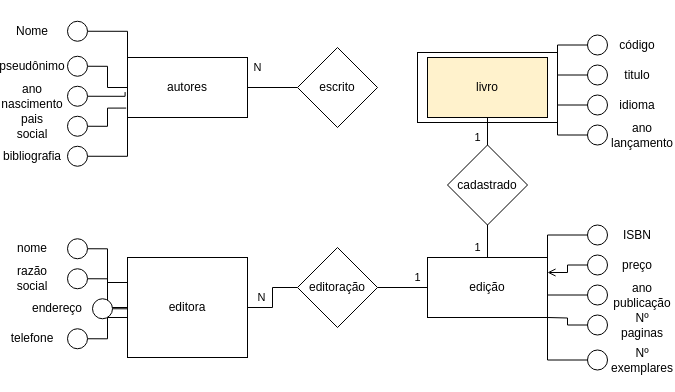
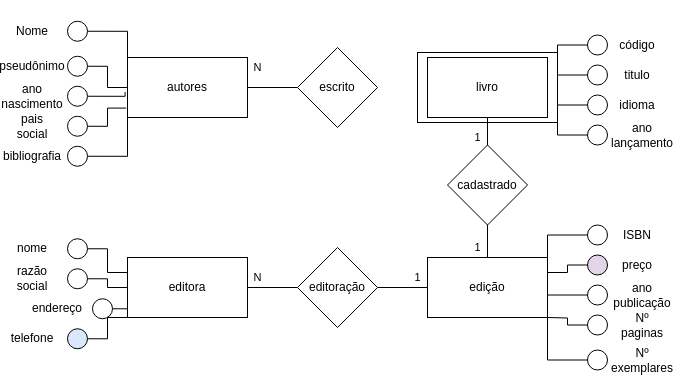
node "livro": fillcolor #fff2cc -> #ffffff
node "preço": fillcolor #ffffff -> #e1d5e7
edge "preço" -> "edição": arrowhead open -> none
node "editora": size 120x100 -> 120x60
node "telefone": fillcolor #ffffff -> #dae8fc
